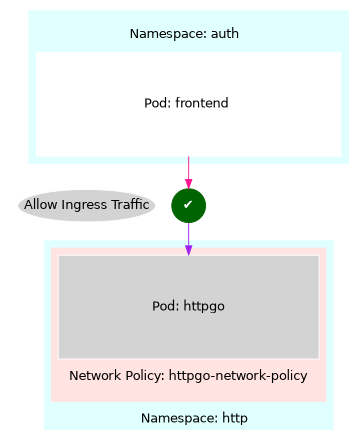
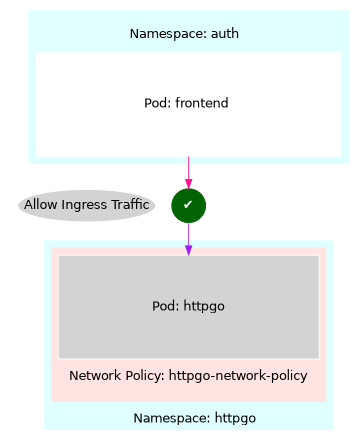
cluster "   Namespace: http": label "   Namespace: http" -> "   Namespace: httpgo"
